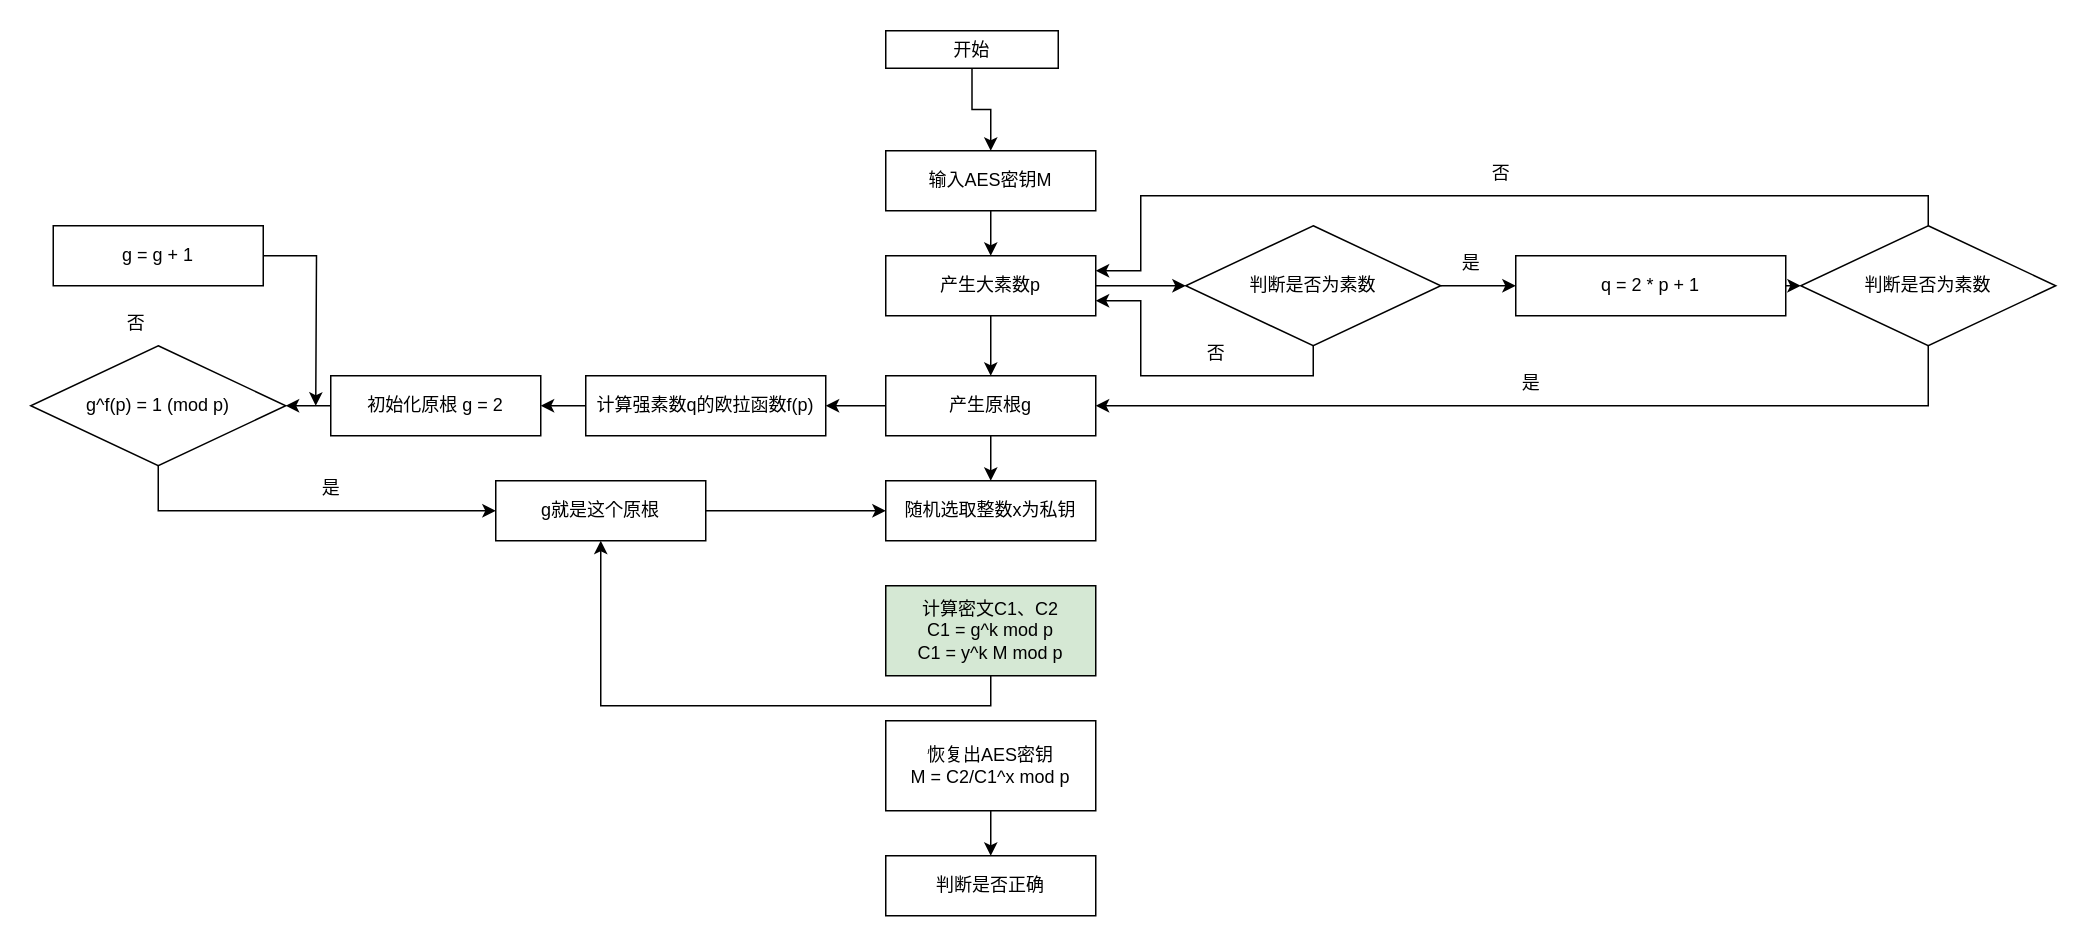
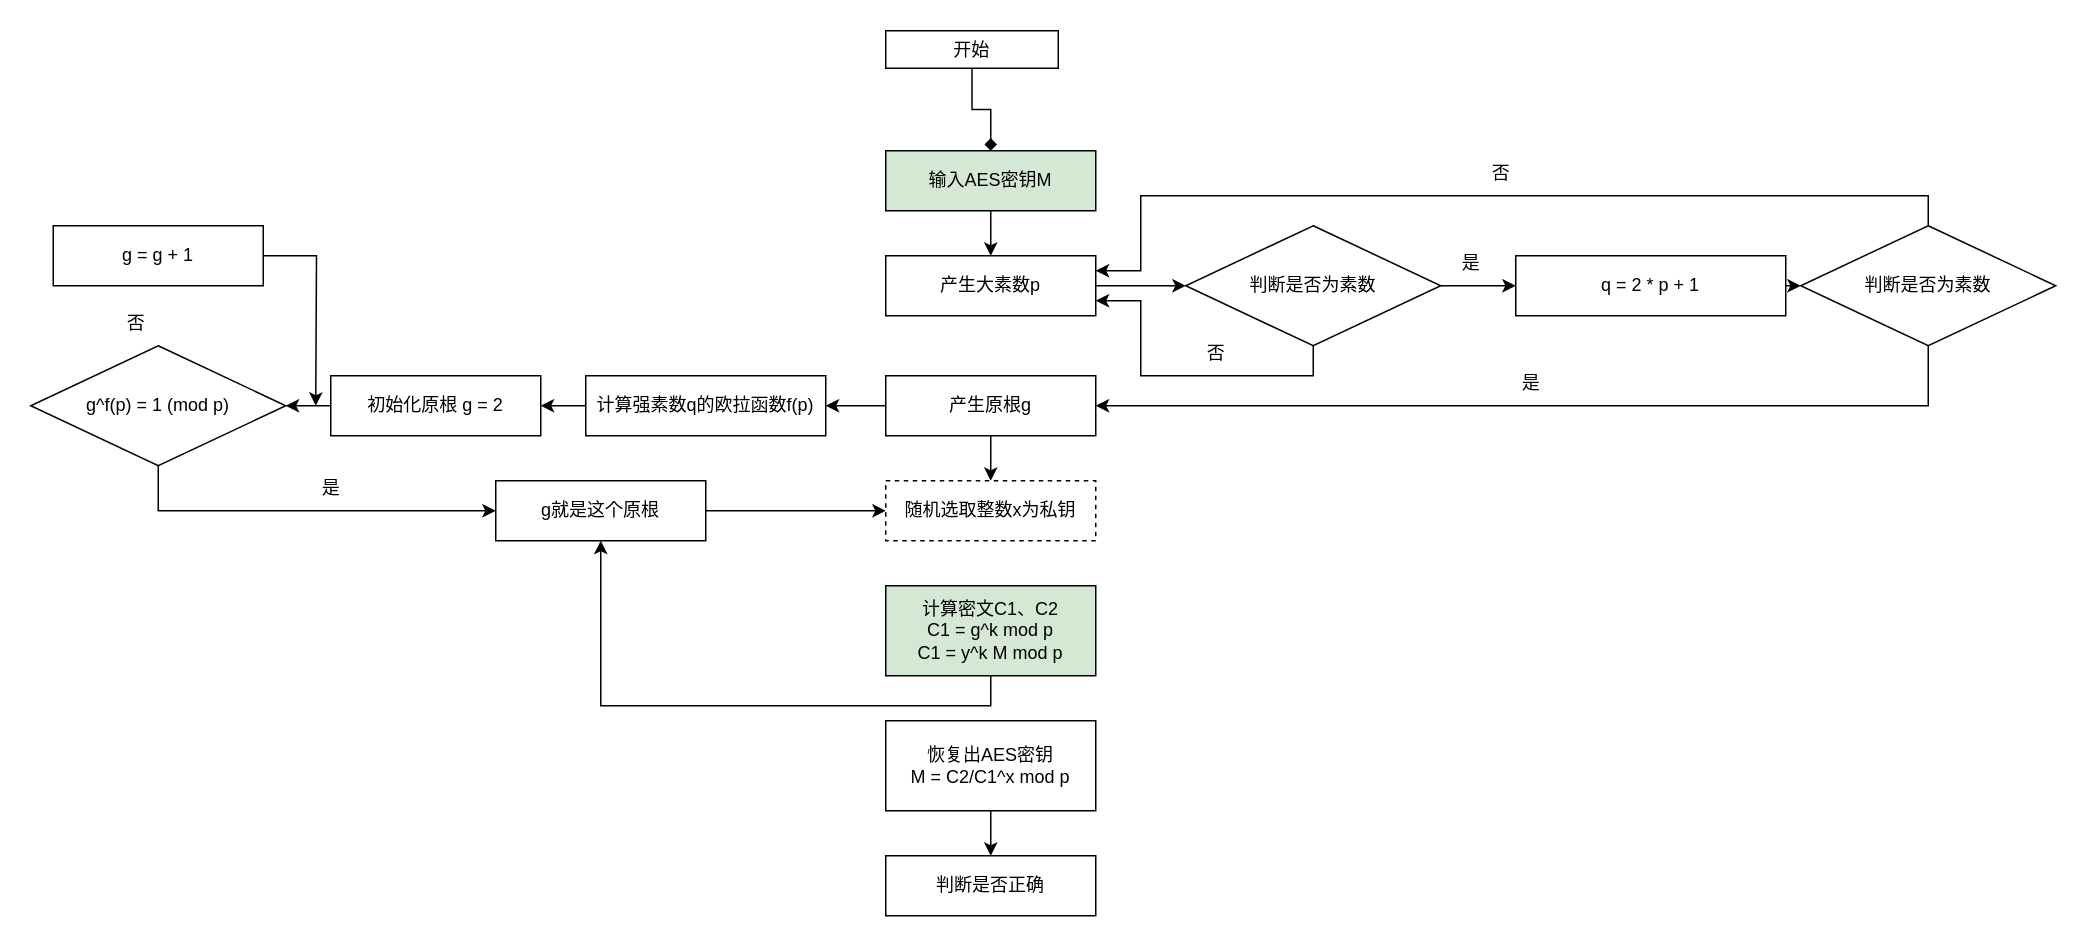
edge "开始" -> "输入AES密钥M": arrowhead classic -> diamond
node "输入AES密钥M": fillcolor #ffffff -> #d5e8d4
edge "产生大素数p" -> "产生原根g": removed
node "随机选取整数x为私钥": style solid -> dashed
